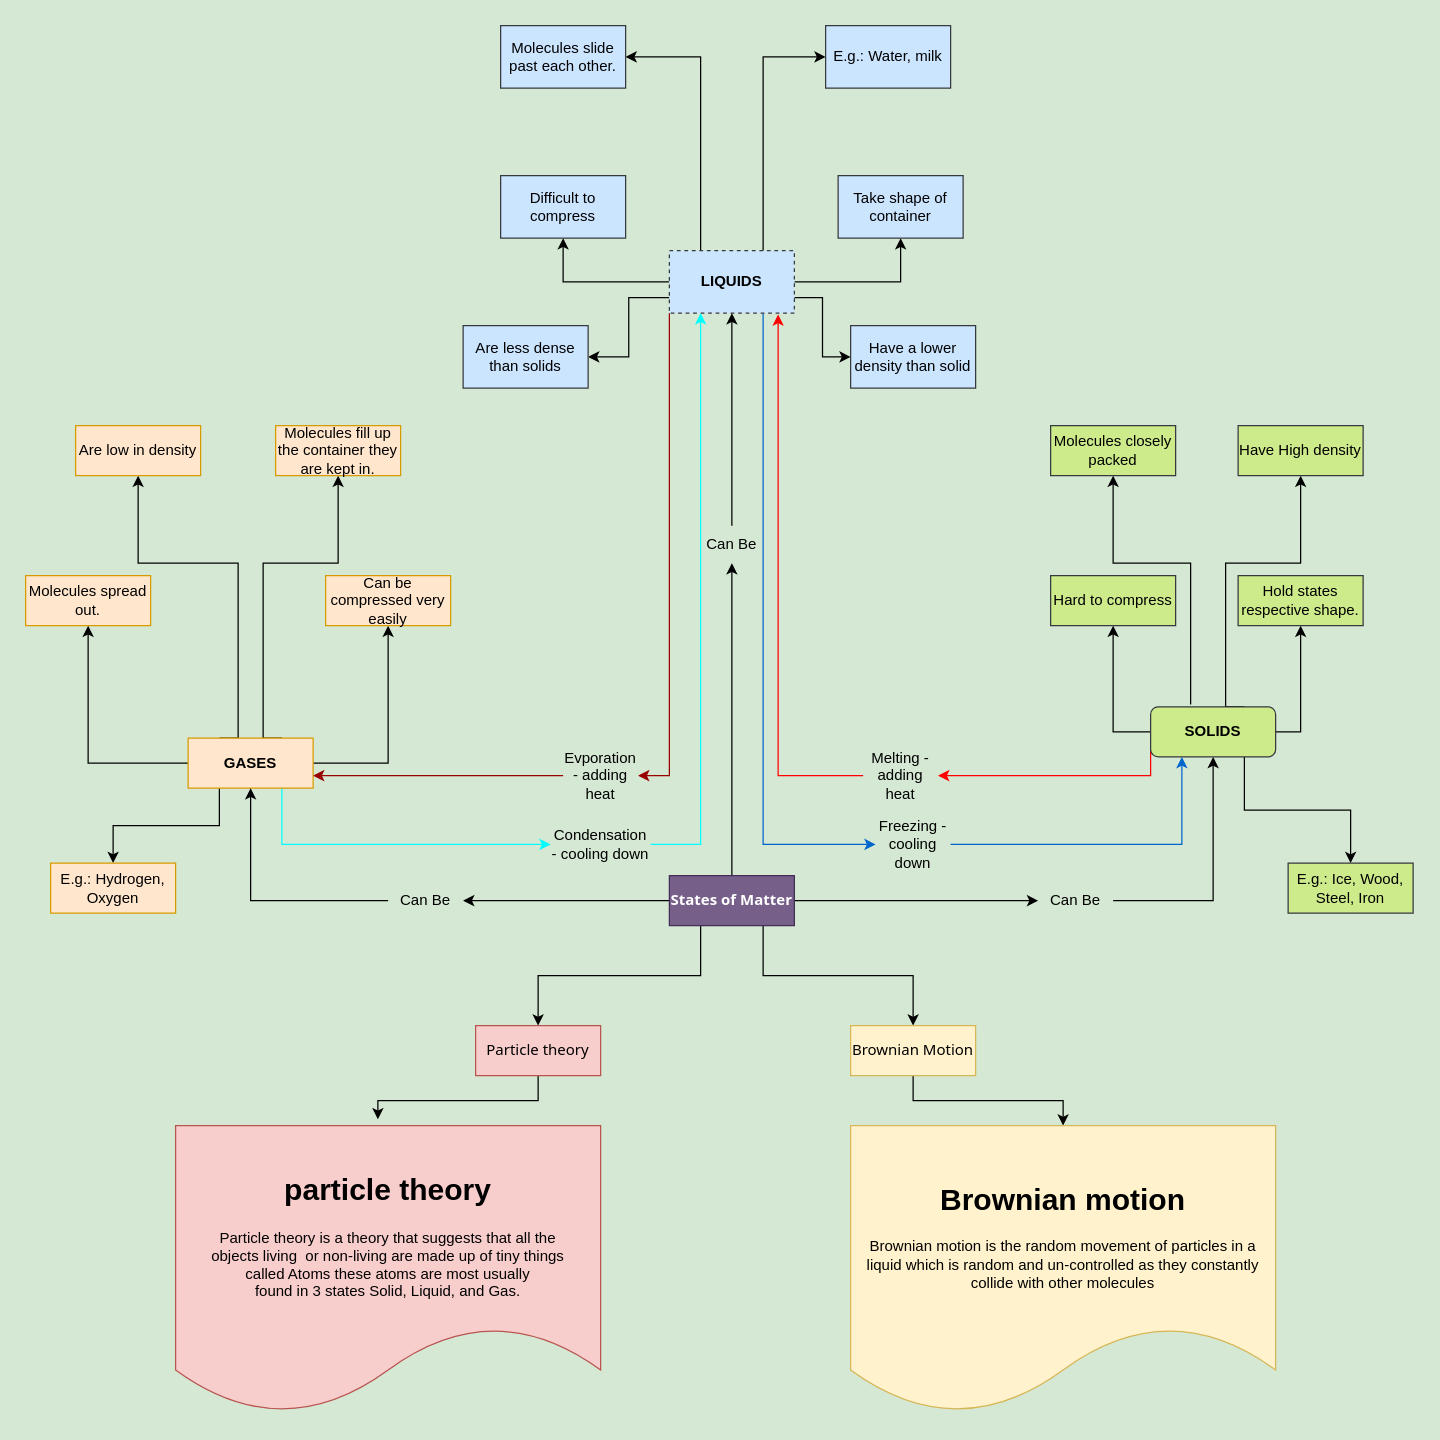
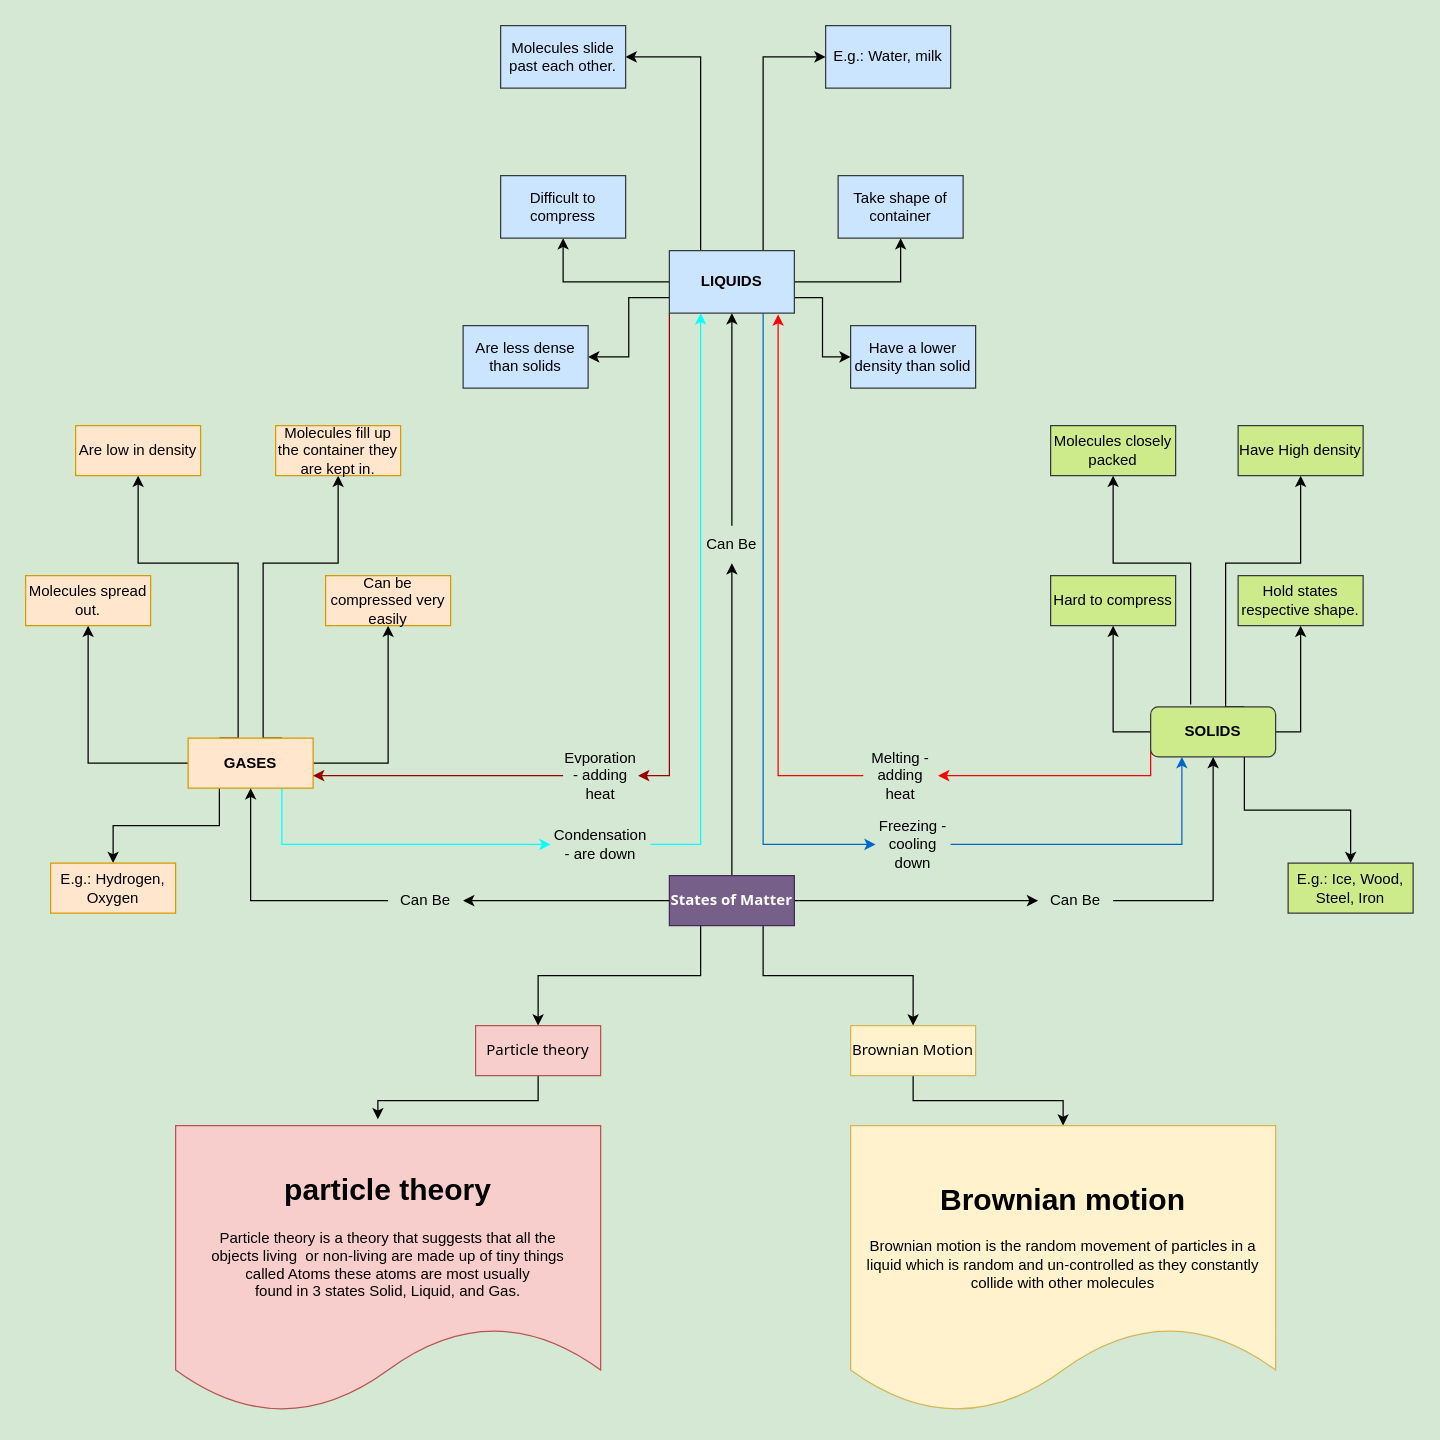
node "LIQUIDS": style dashed -> solid
node "Condensation - cooling down": label "Condensation - cooling down" -> "Condensation - are down"
